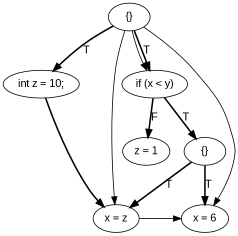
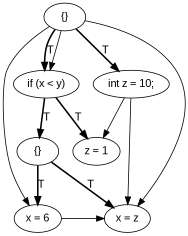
edge "int z = 10;" -> "z = 1": added
edge "if (x < y)" -> "z = 1": label "F" -> "T"
edge "int z = 10;" -> "x = z": style bold -> solid
edge "x = z" -> "x = 6": reversed
